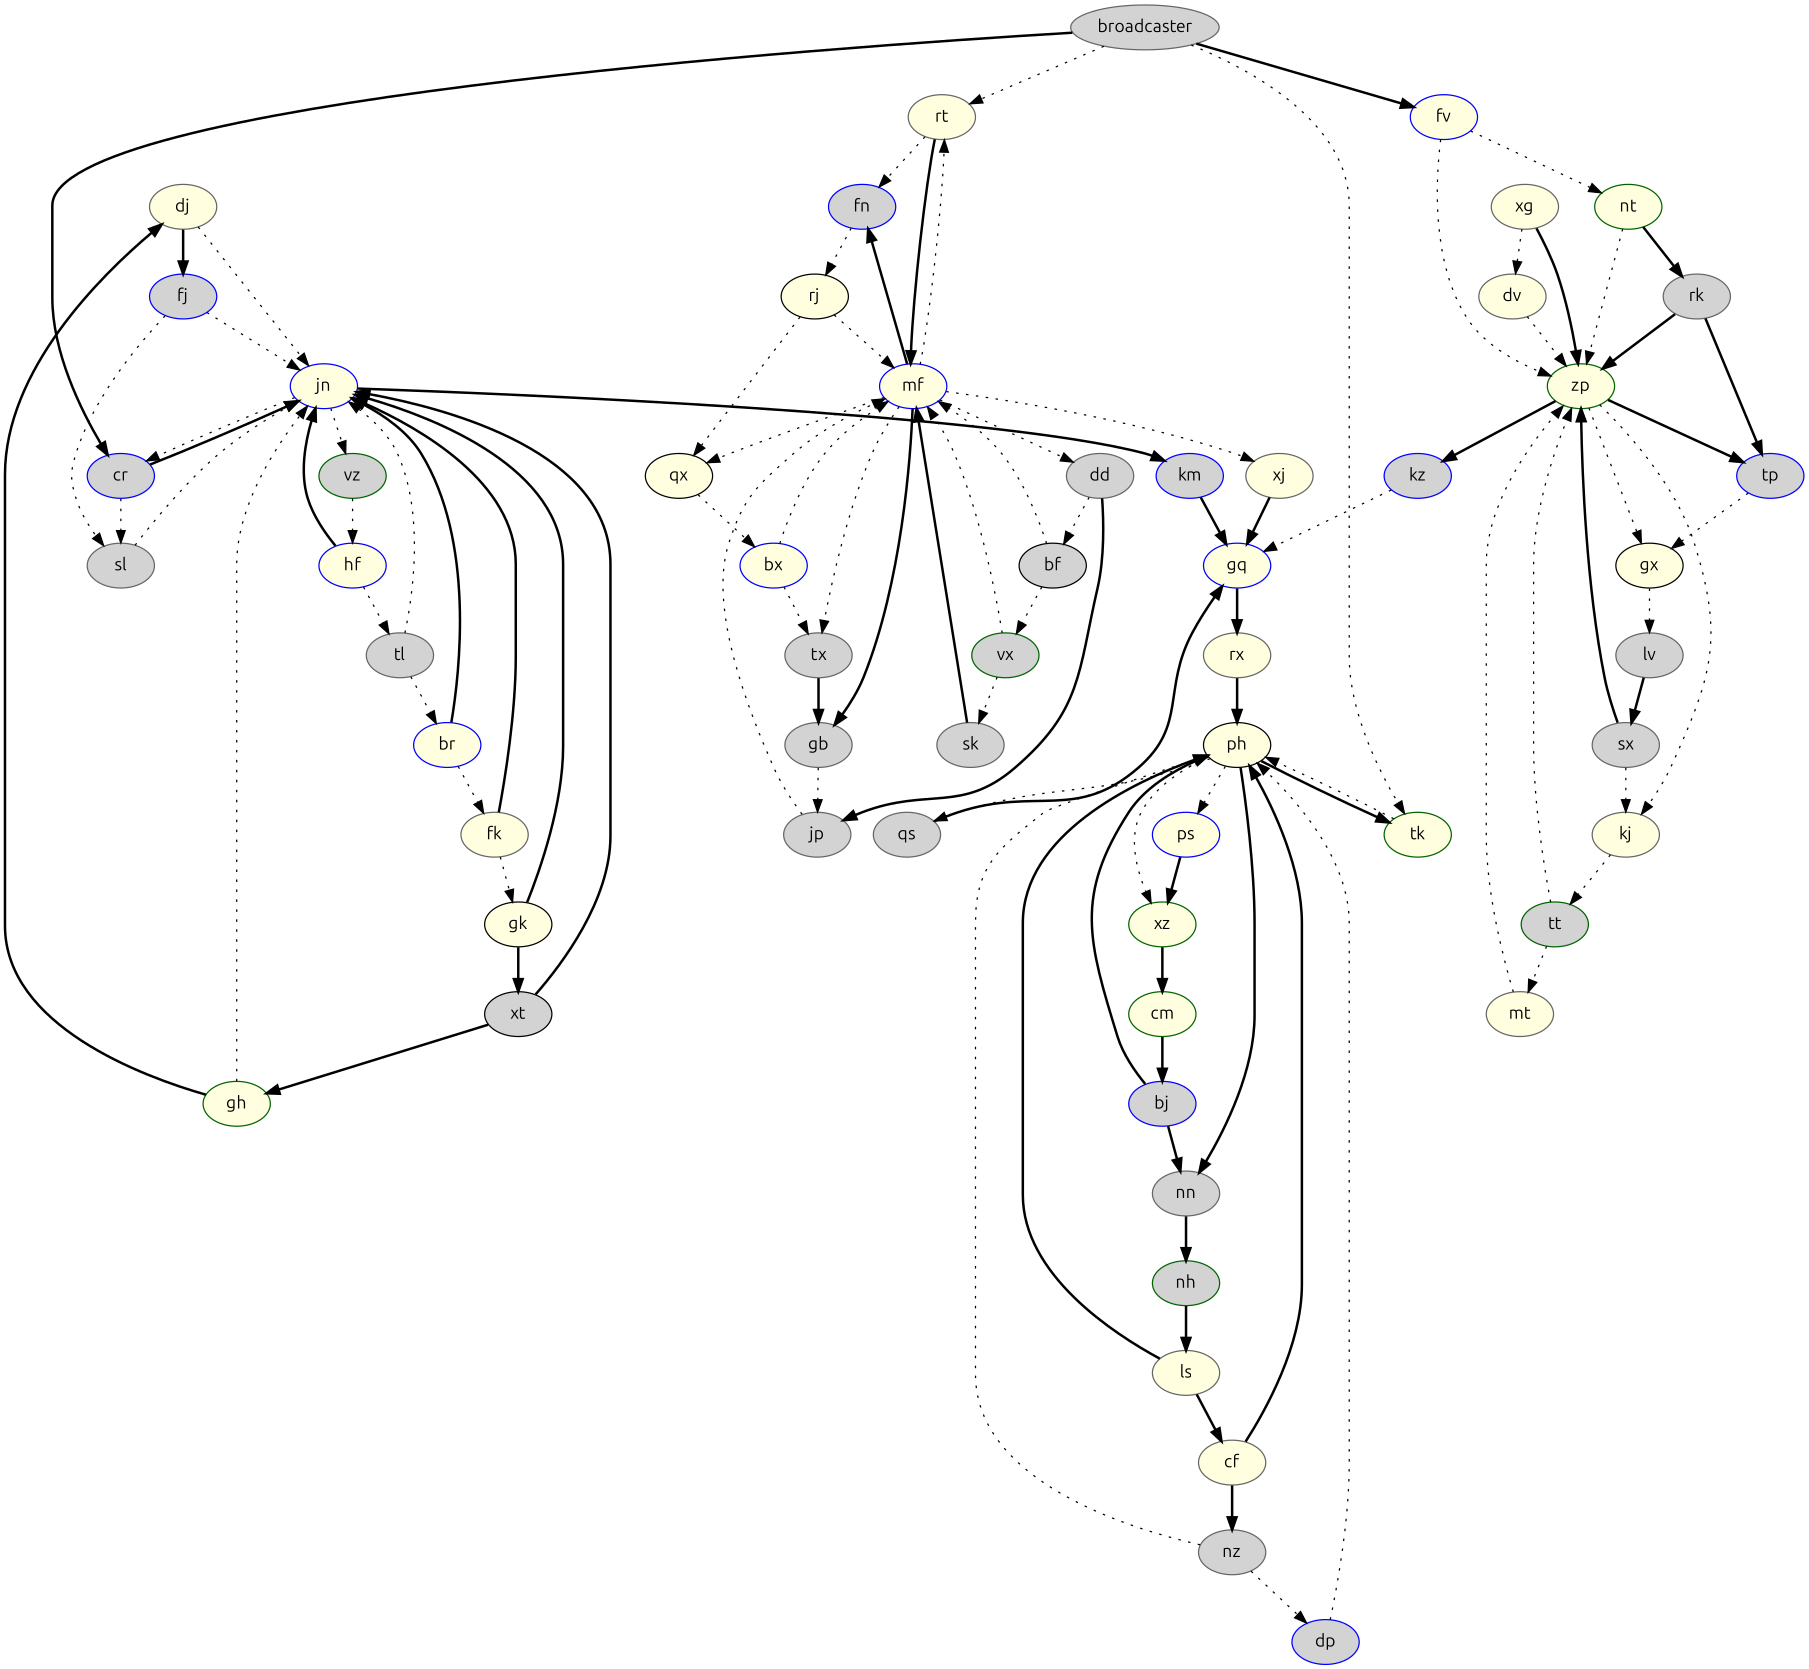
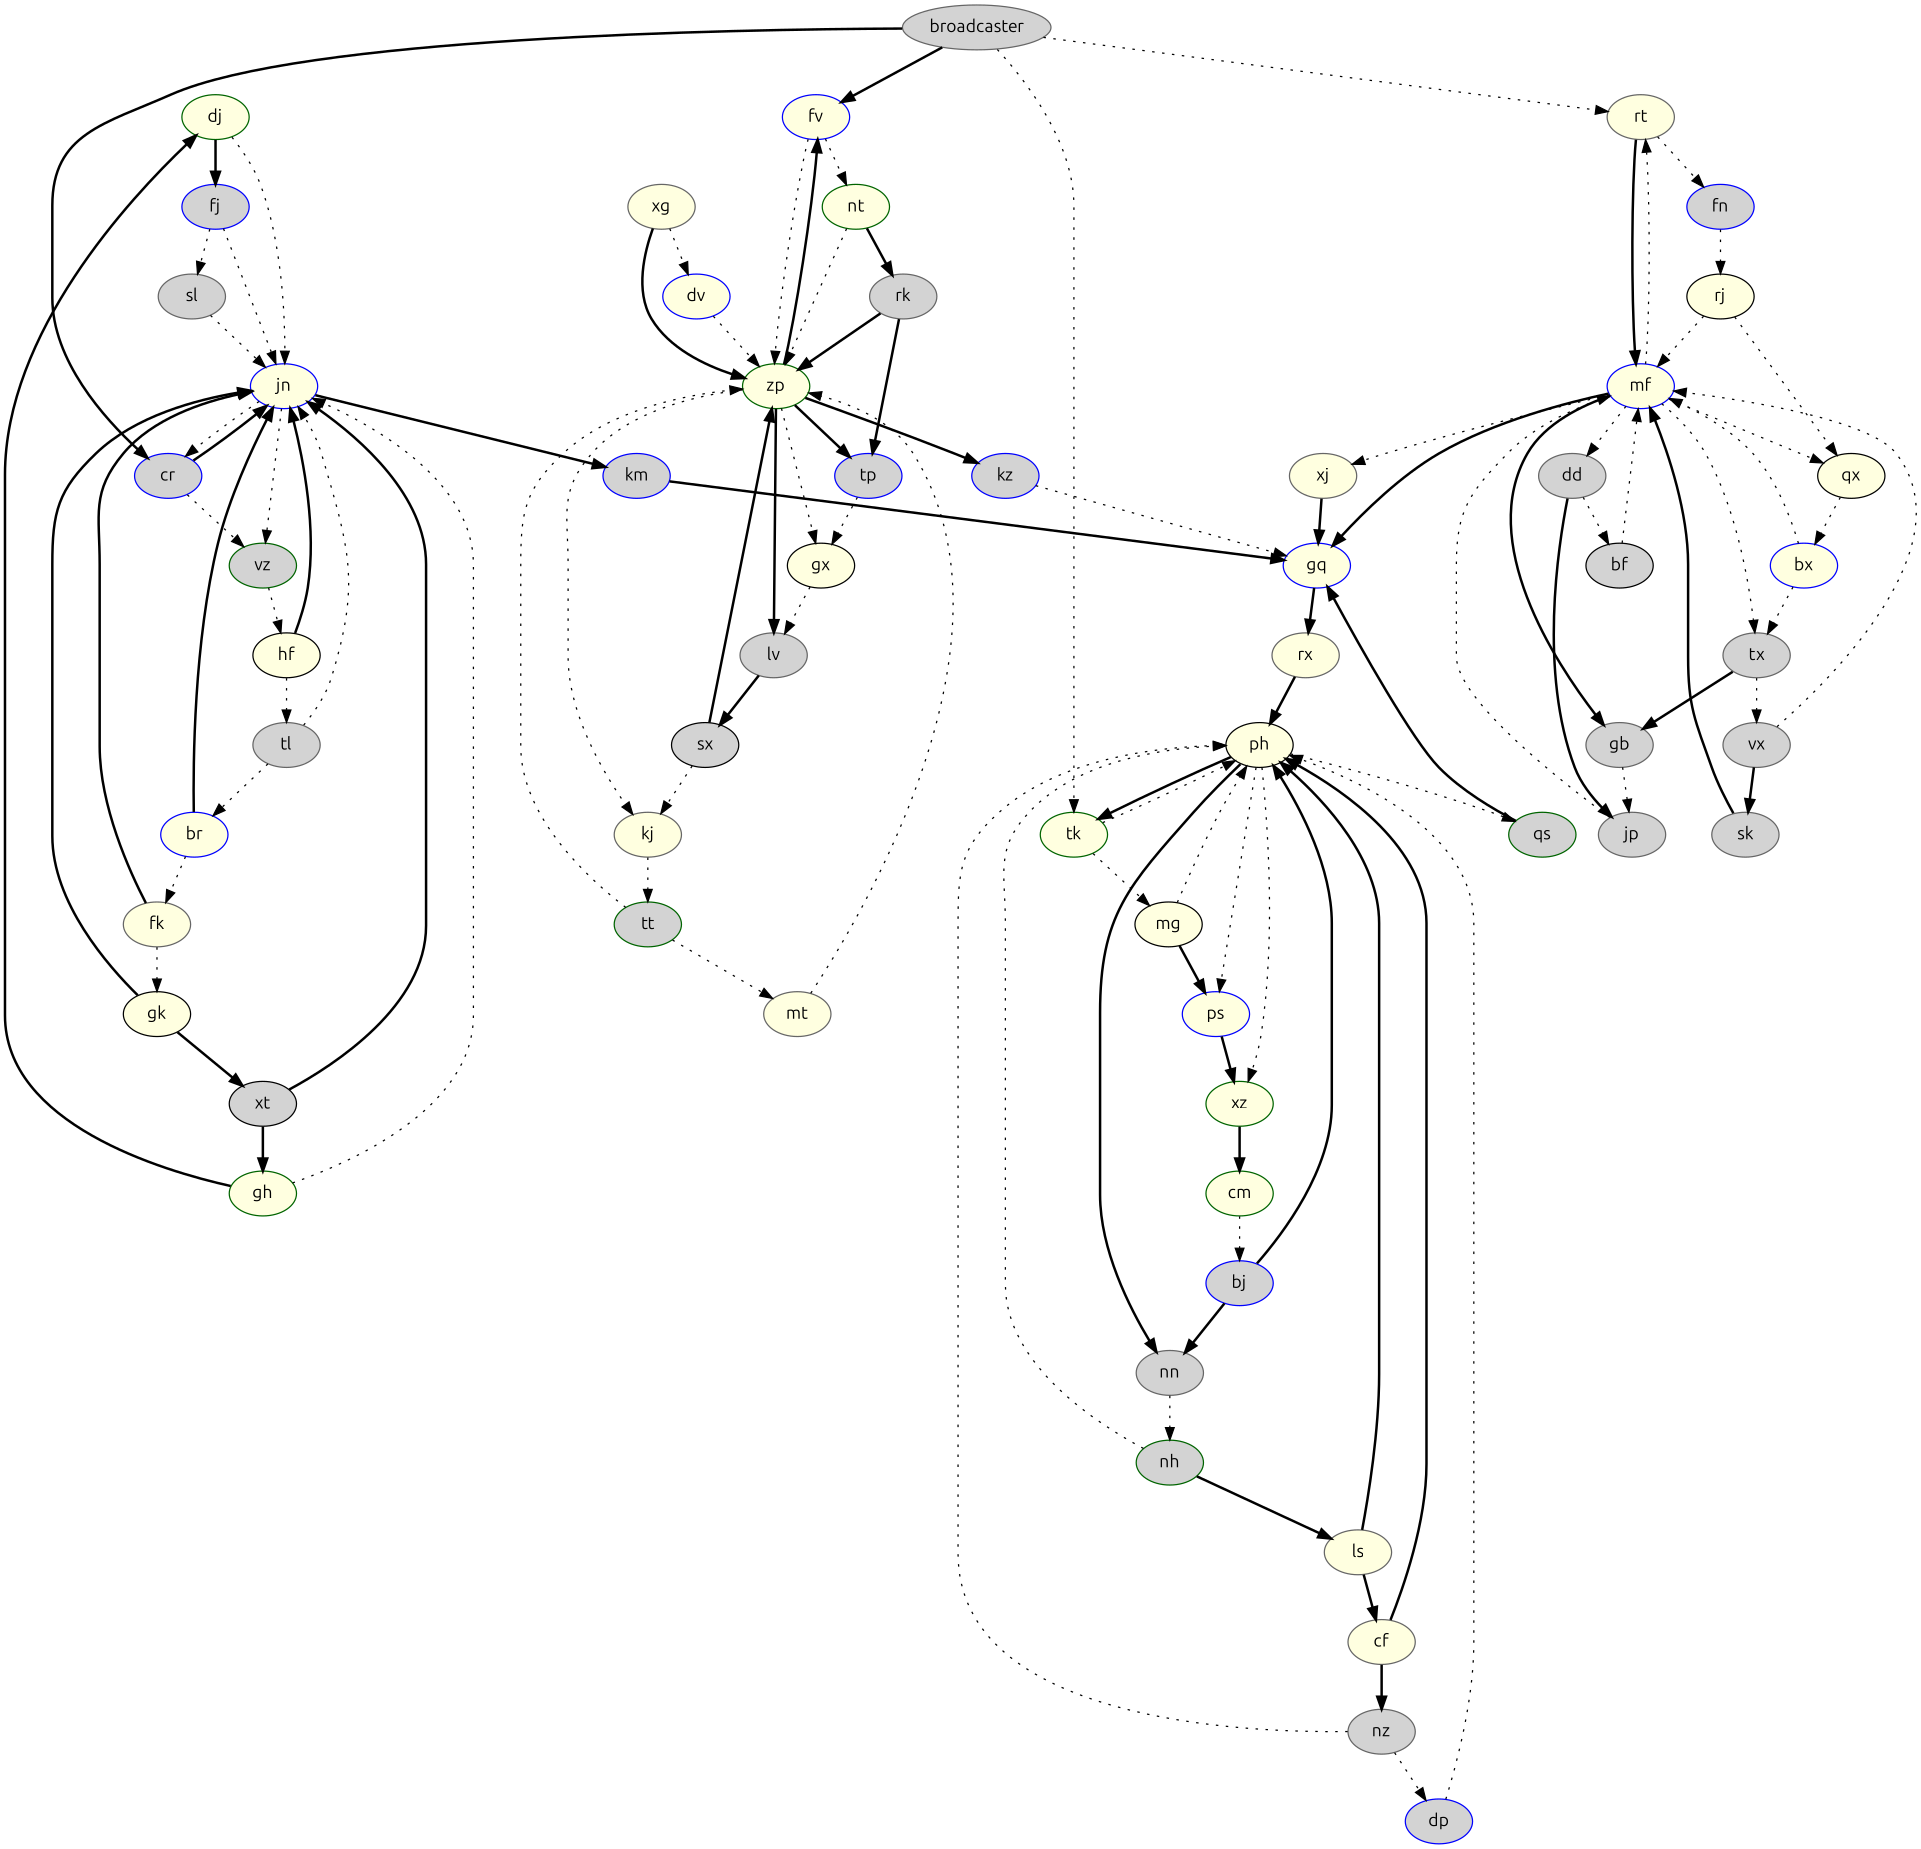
node "dj": color gray40 -> darkgreen
edge "zp" -> "fv": added
node "dv": color gray40 -> blue
edge "mf" -> "fn": now "mf" -> "gq"
edge "zp" -> "lv": added
edge "cr" -> "sl": now "cr" -> "vz"
node "hf": color blue -> black
edge "bf" -> "vx": now "tx" -> "vx"
node "vx": color darkgreen -> gray40
edge "vx" -> "sk": style dotted -> bold
node "sx": color gray40 -> black
node "qs": color gray40 -> darkgreen
node "mg": added
edge "cm" -> "bj": style bold -> dotted
edge "nh" -> "ph": added
edge "nn" -> "nh": style bold -> dotted
